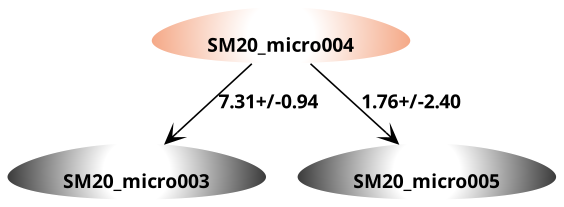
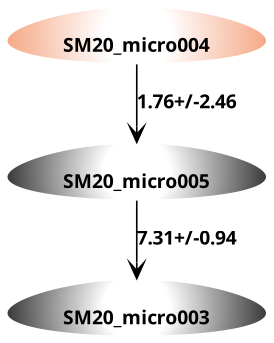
edge "SM20_micro004" -> "SM20_micro003": now "SM20_micro005" -> "SM20_micro003"
edge "SM20_micro004" -> "SM20_micro005": label "1.76+/-2.40" -> "1.76+/-2.46"
